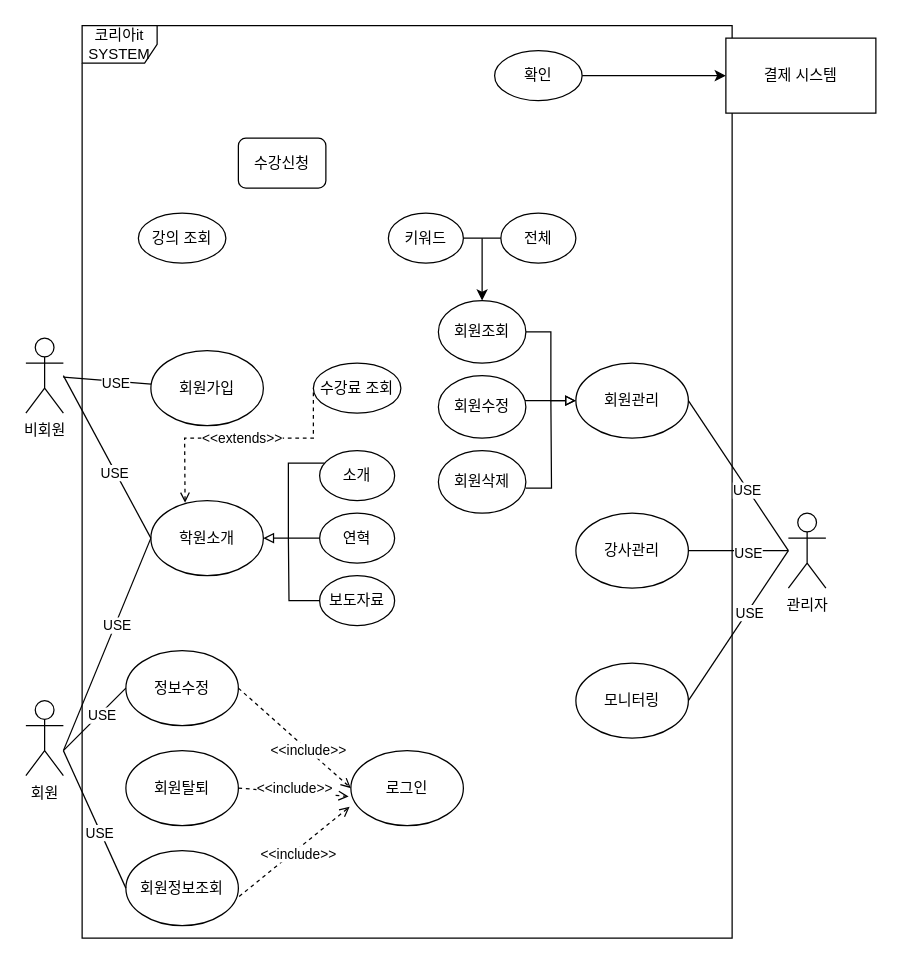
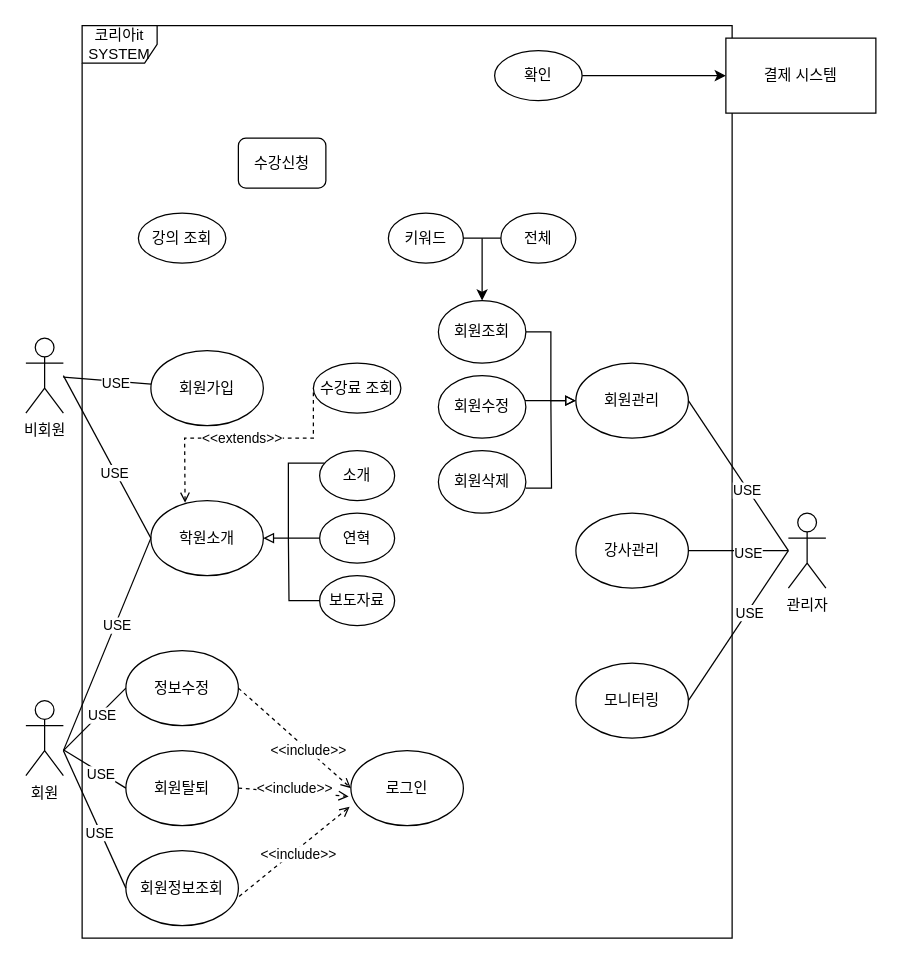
edge "회원" -- "회원탈퇴": added, label "USE"
